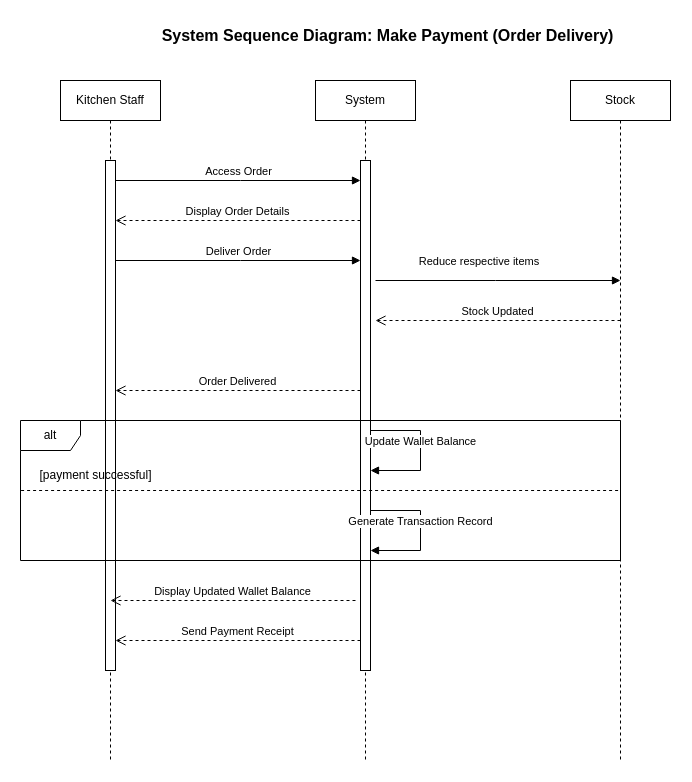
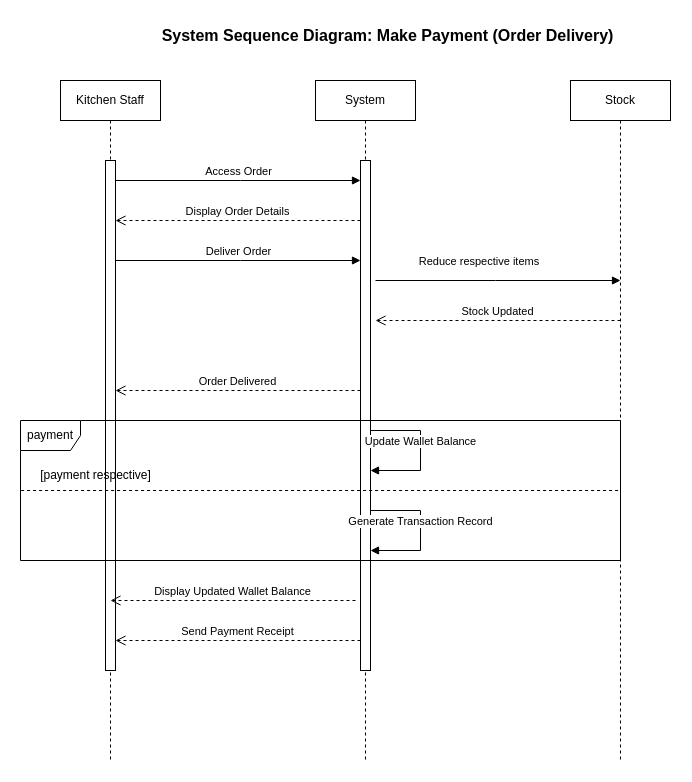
node "alt": label "alt" -> "payment"
node "[payment successful]": label "[payment successful]" -> "[payment respective]"
